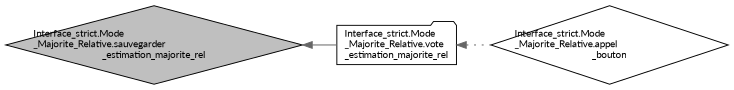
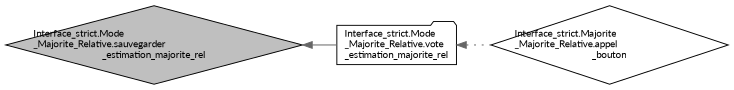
node "Interface_strict.Mode _Majorite_Relative.appel _bouton": label "Interface_strict.Mode _Majorite_Relative.appel _bouton" -> "Interface_strict.Majorite _Majorite_Relative.appel _bouton"
